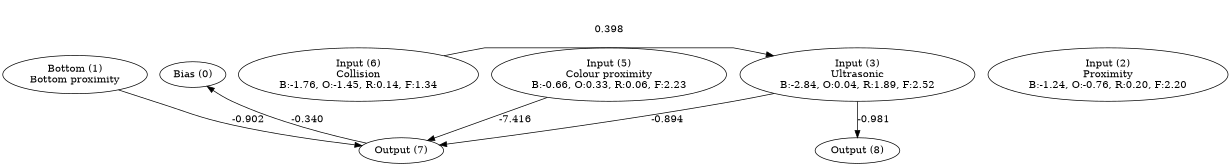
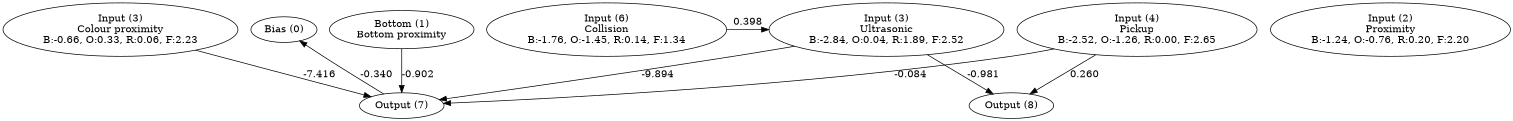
node "Input (4) Pickup B:-2.52, O:-1.26, R:0.00, F:2.65": added
node "Input (5) Colour proximity B:-0.66, O:0.33, R:0.06, F:2.23": label "Input (5) Colour proximity B:-0.66, O:0.33, R:0.06, F:2.23" -> "Input (3) Colour proximity B:-0.66, O:0.33, R:0.06, F:2.23"
edge "Input (3) Ultrasonic B:-2.84, O:0.04, R:1.89, F:2.52" -> "Output (7)": label "-0.894" -> "-9.894"
